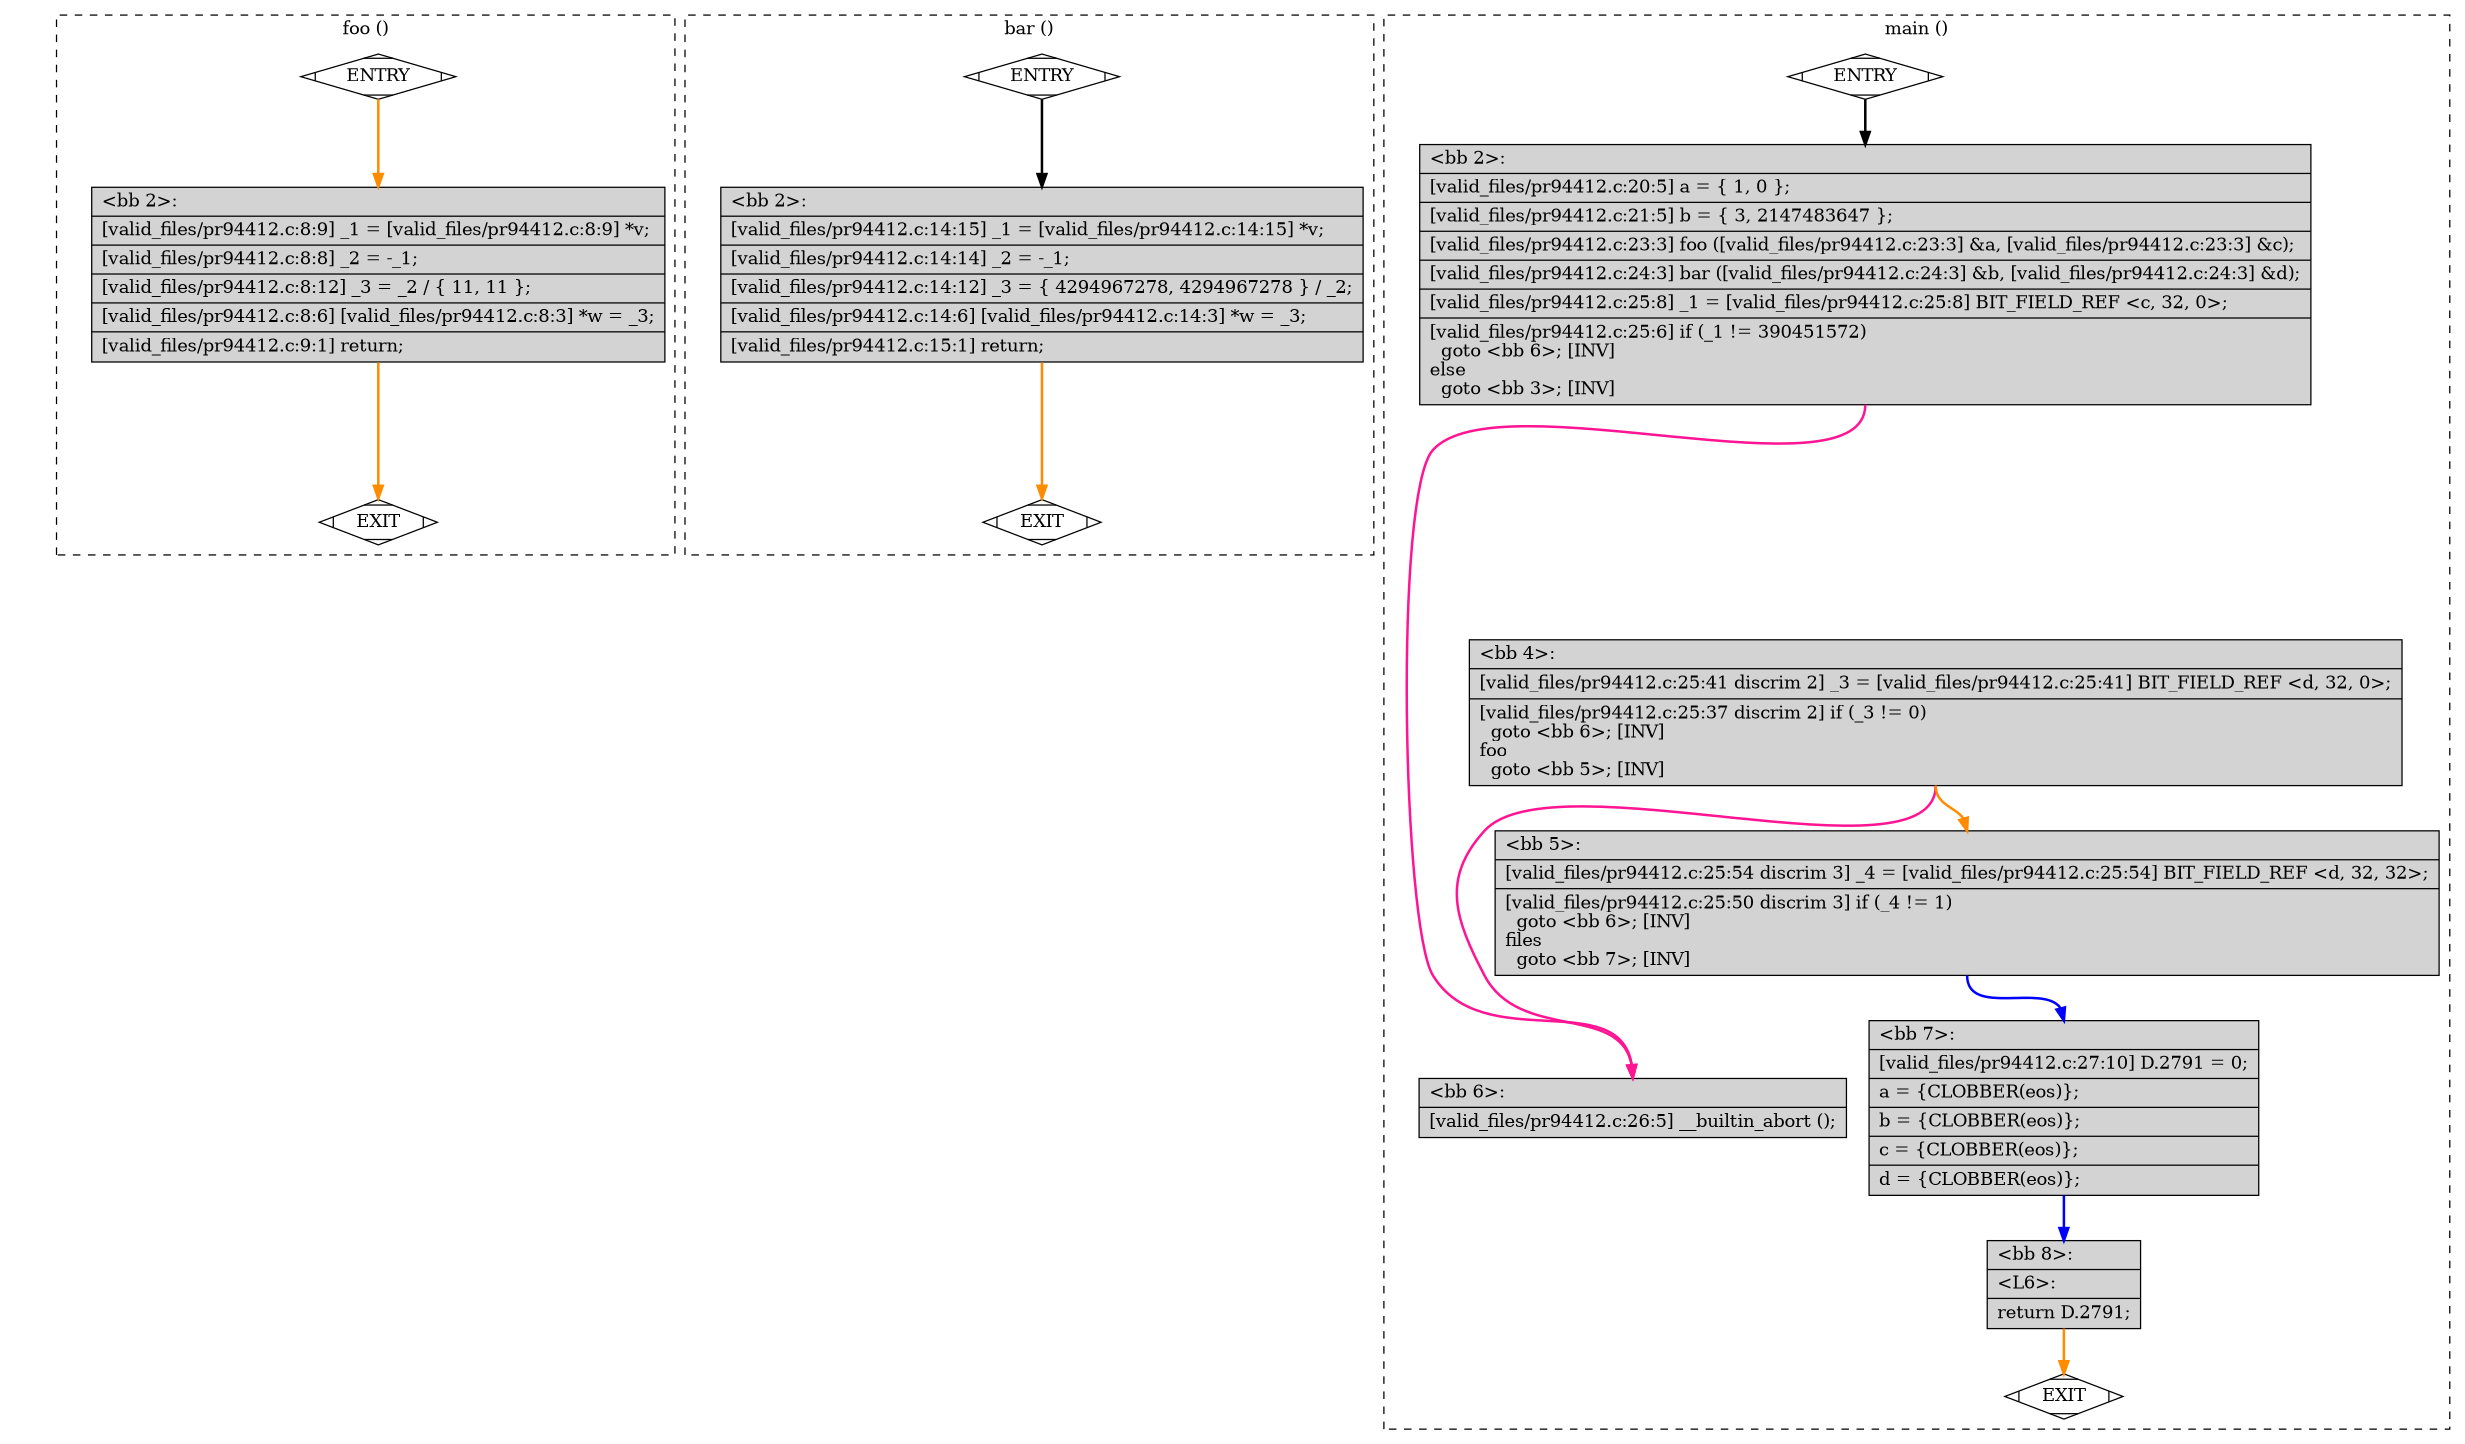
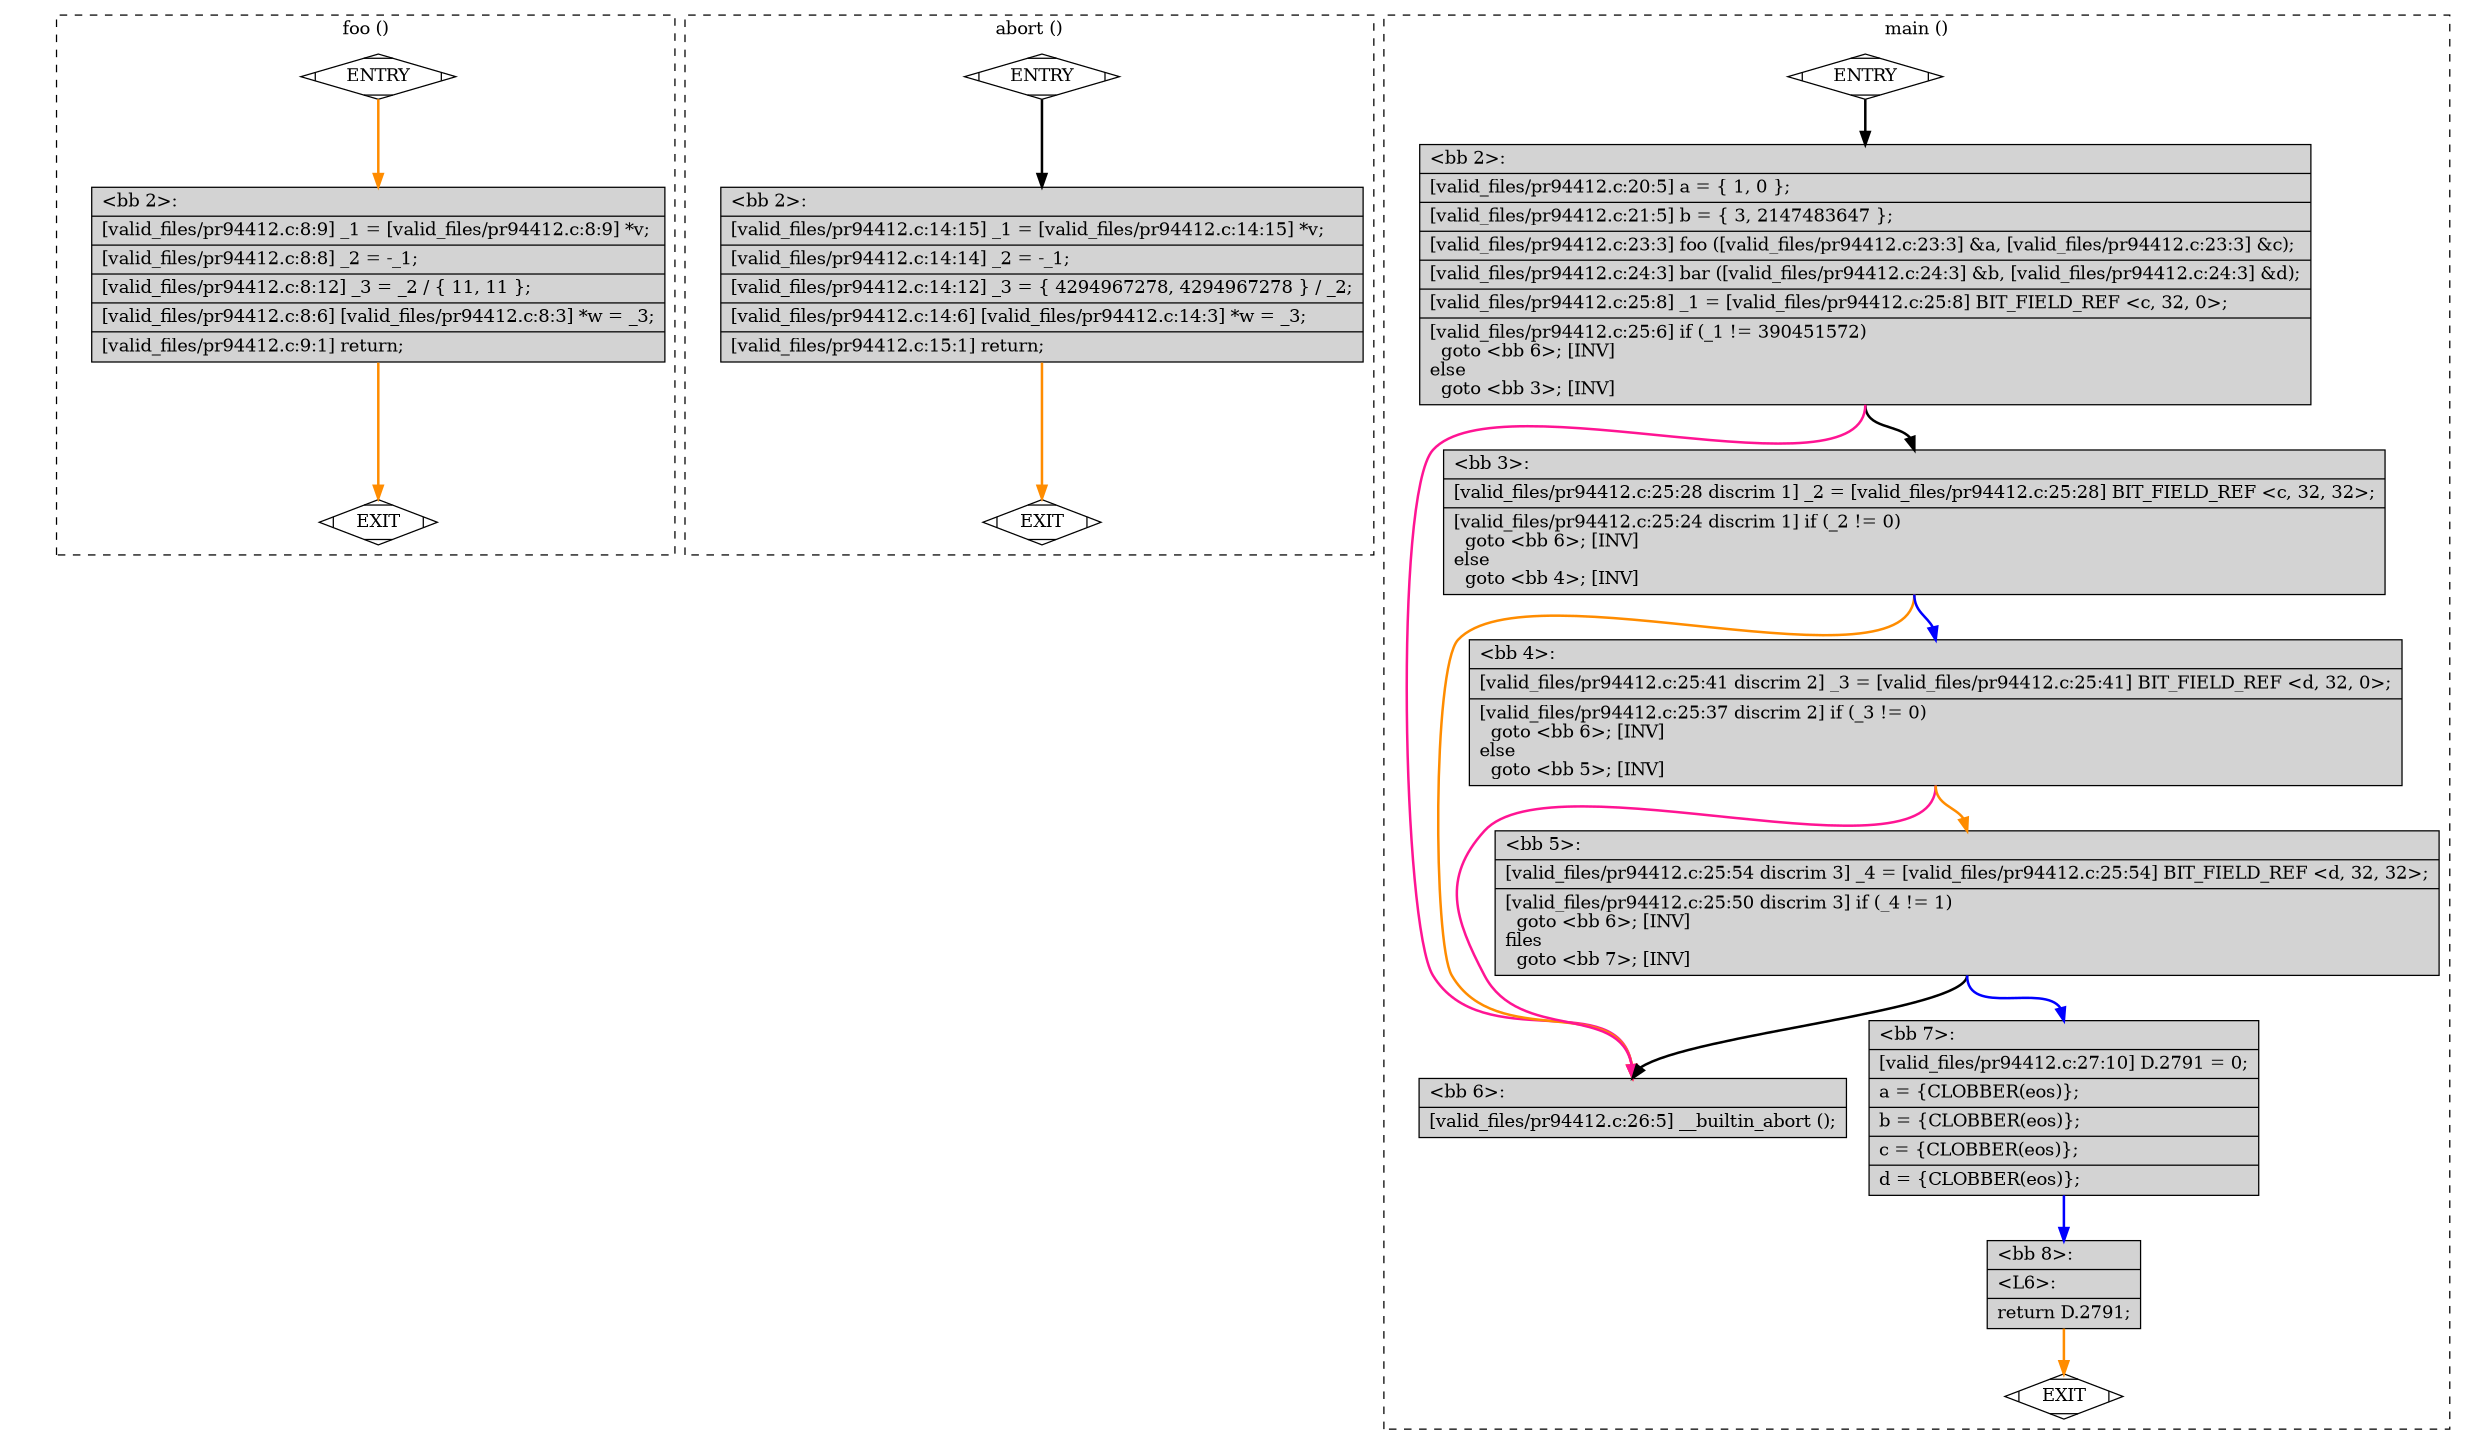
cluster "bar ()": label "bar ()" -> "abort ()"
node "<bb 3>:": added
node "<bb 4>:": text "foo" -> "else"
edge "<bb 5>:" -> "<bb 6>:": added
